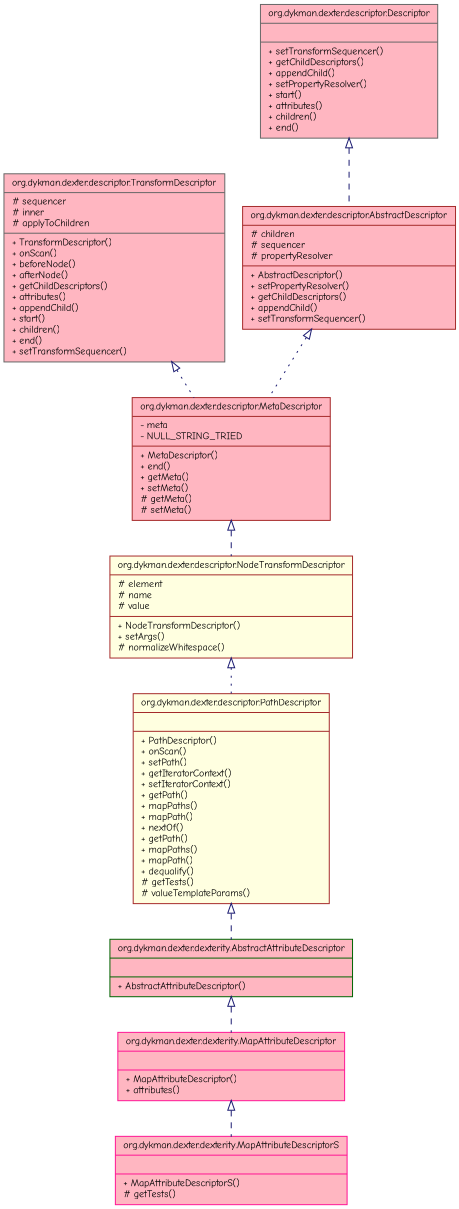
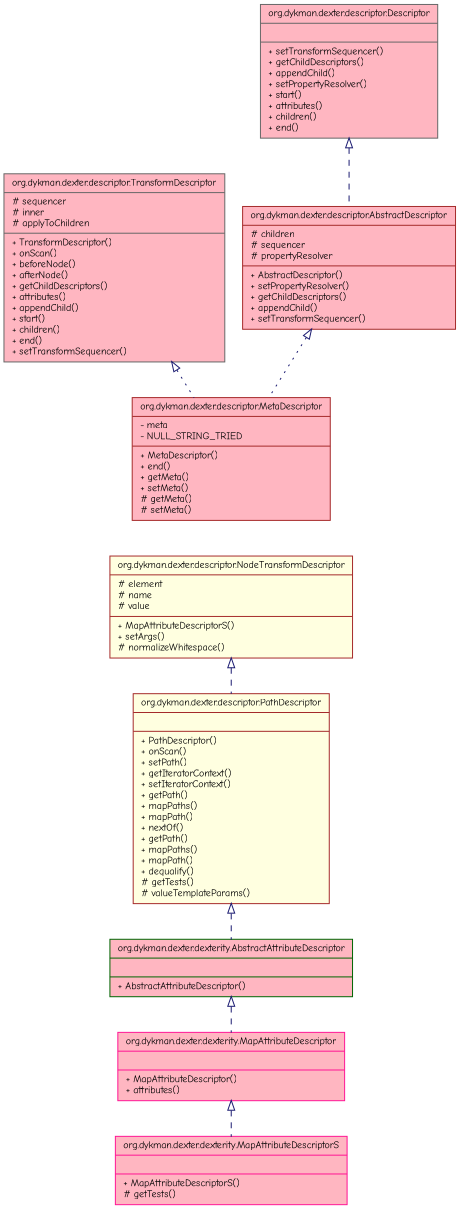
edge "org.dykman.dexter.descriptor.NodeTransformDescriptor" -> "org.dykman.dexter.descriptor.MetaDescriptor": removed
node "org.dykman.dexter.descriptor.NodeTransformDescriptor": text "+ NodeTransformDescriptor()" -> "+ MapAttributeDescriptorS()"
edge "org.dykman.dexter.descriptor.PathDescriptor" -> "org.dykman.dexter.descriptor.NodeTransformDescriptor": style dotted -> dashed
